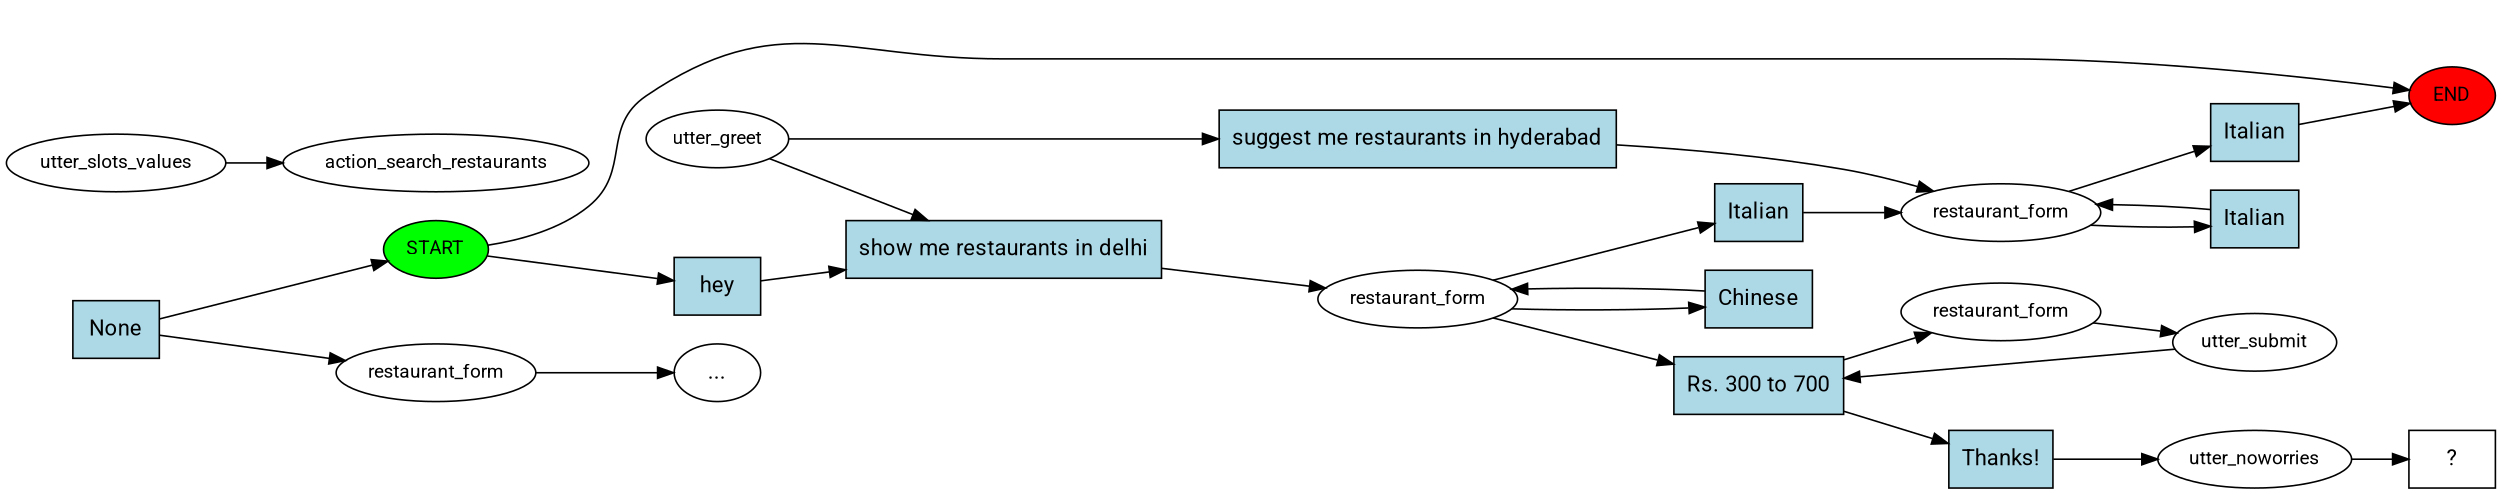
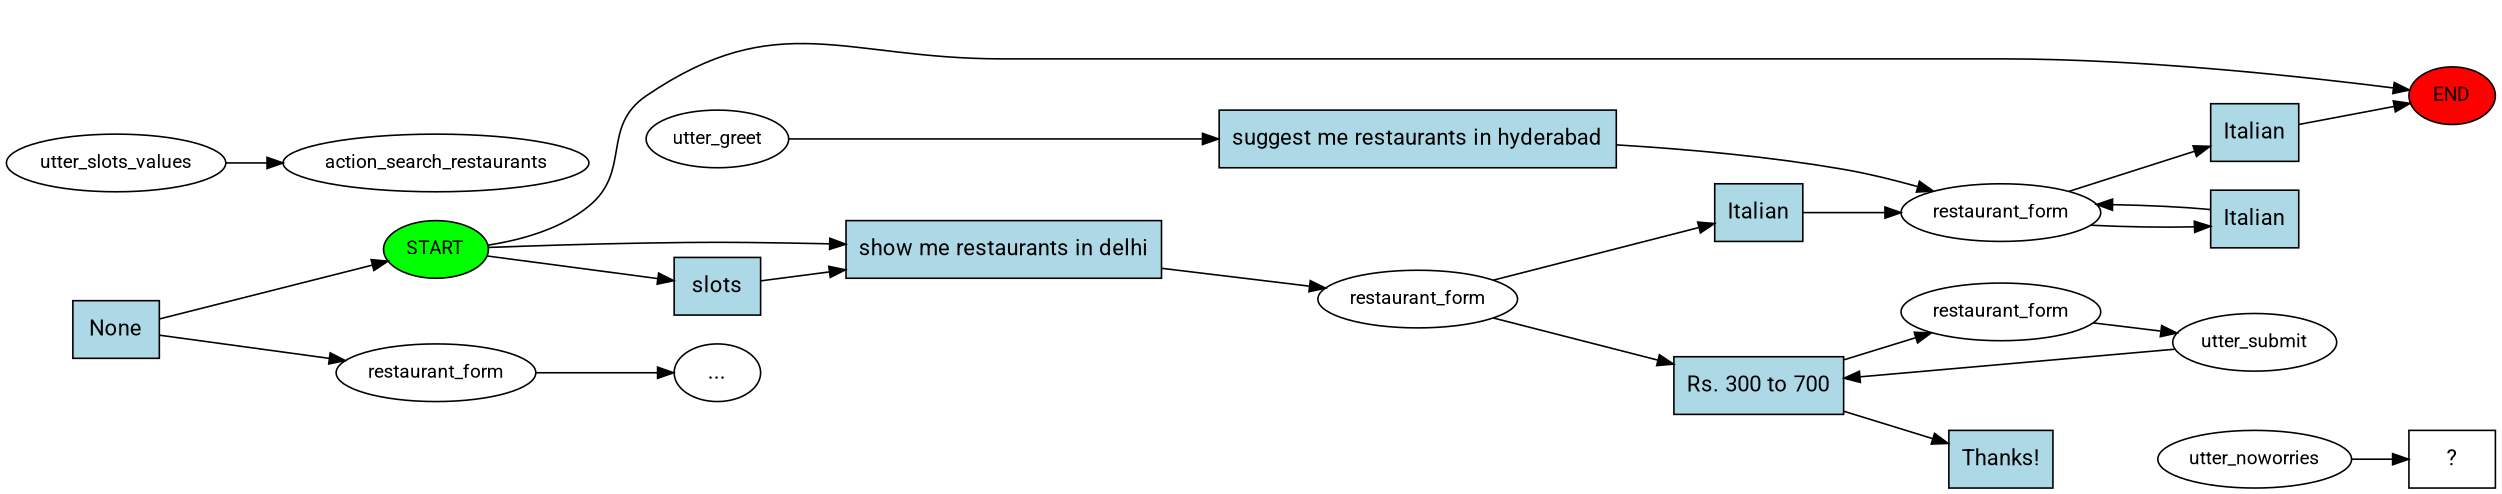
edge "utter_greet" -> "show me restaurants in delhi": now "START" -> "show me restaurants in delhi"
node "hey": label "hey" -> "slots"
node "Chinese": removed
edge "Thanks!" -> "utter_noworries": removed
